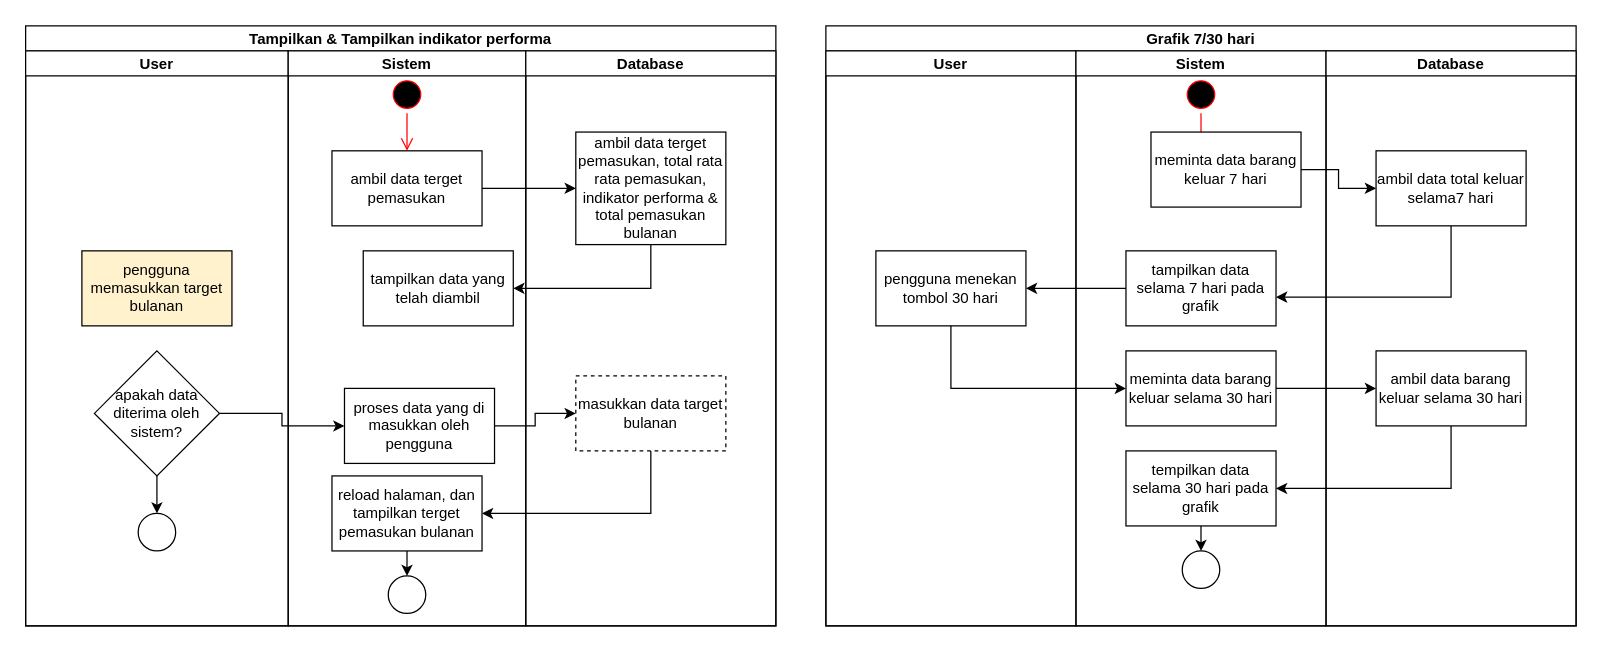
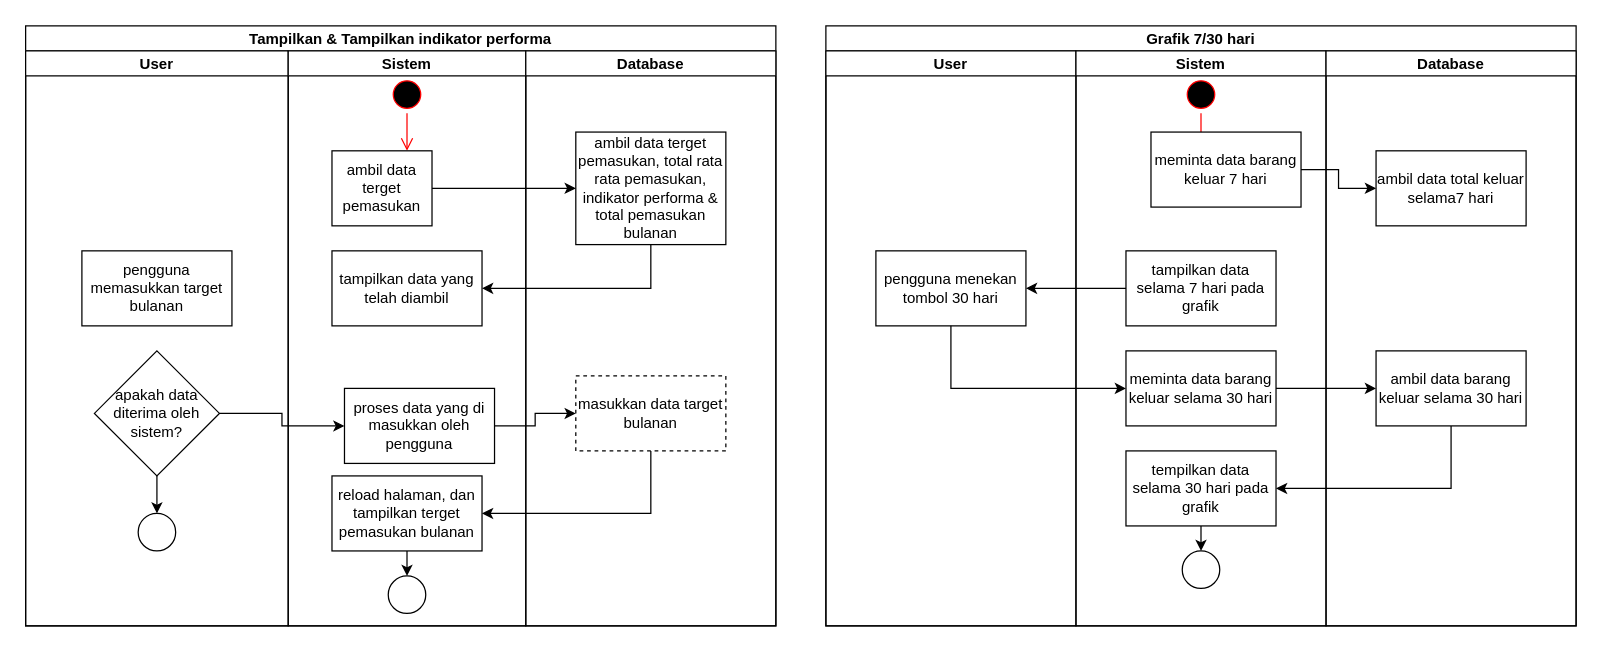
node "ambil data terget pemasukan": size 150x75 -> 100x75
node "pengguna memasukkan target bulanan": fillcolor #fff2cc -> #ffffff
node "tampilkan data yang telah diambil": moved (438, 288) -> (407, 288)
edge "ambil data total keluar selama7 hari" -> "tampilkan data selama 7 hari pada grafik": removed
